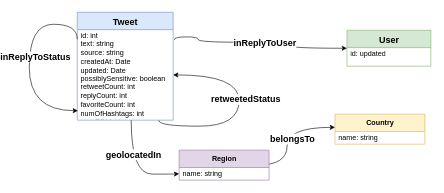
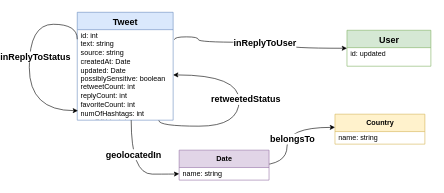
node "Region": label "Region" -> "Date"
